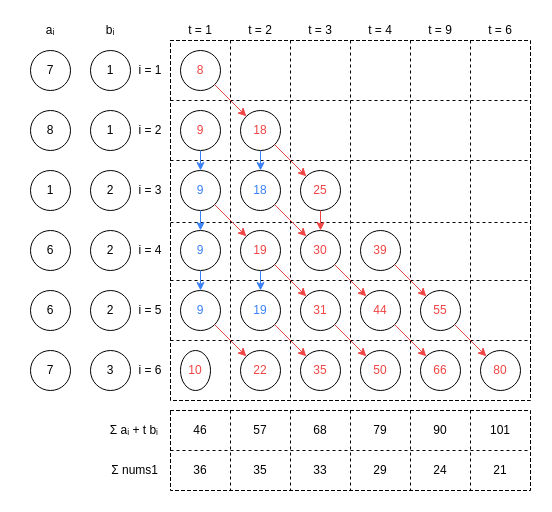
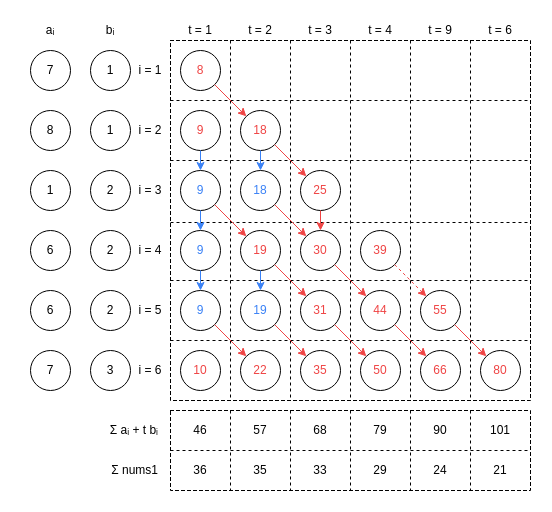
edge "39" -> "55": style solid -> dashed
node "10": size 30x40 -> 40x40
